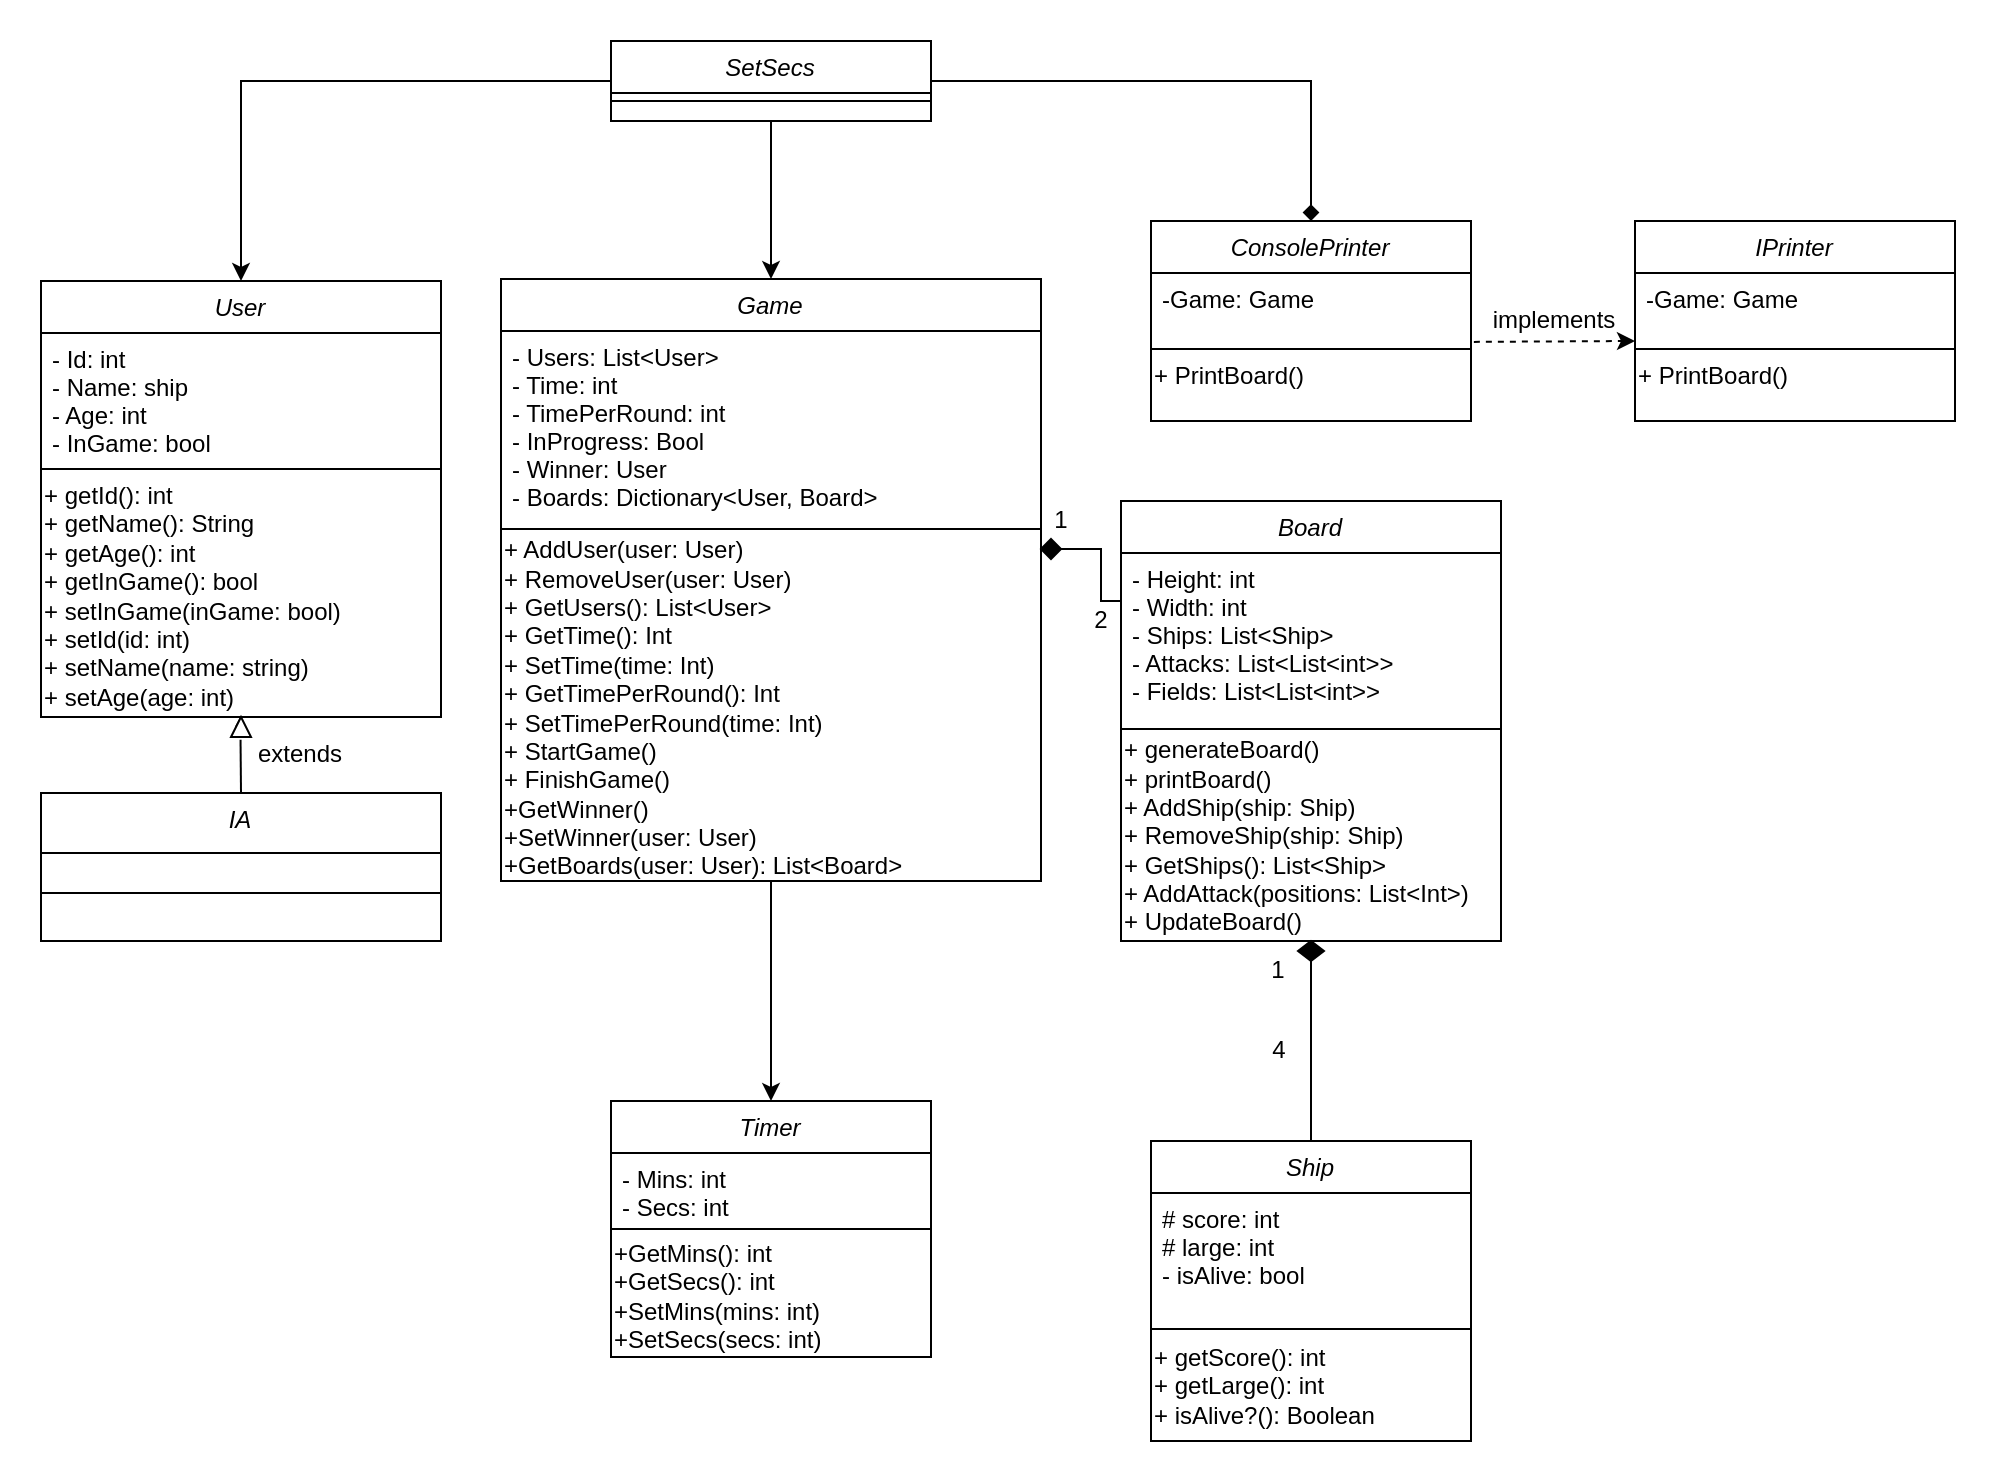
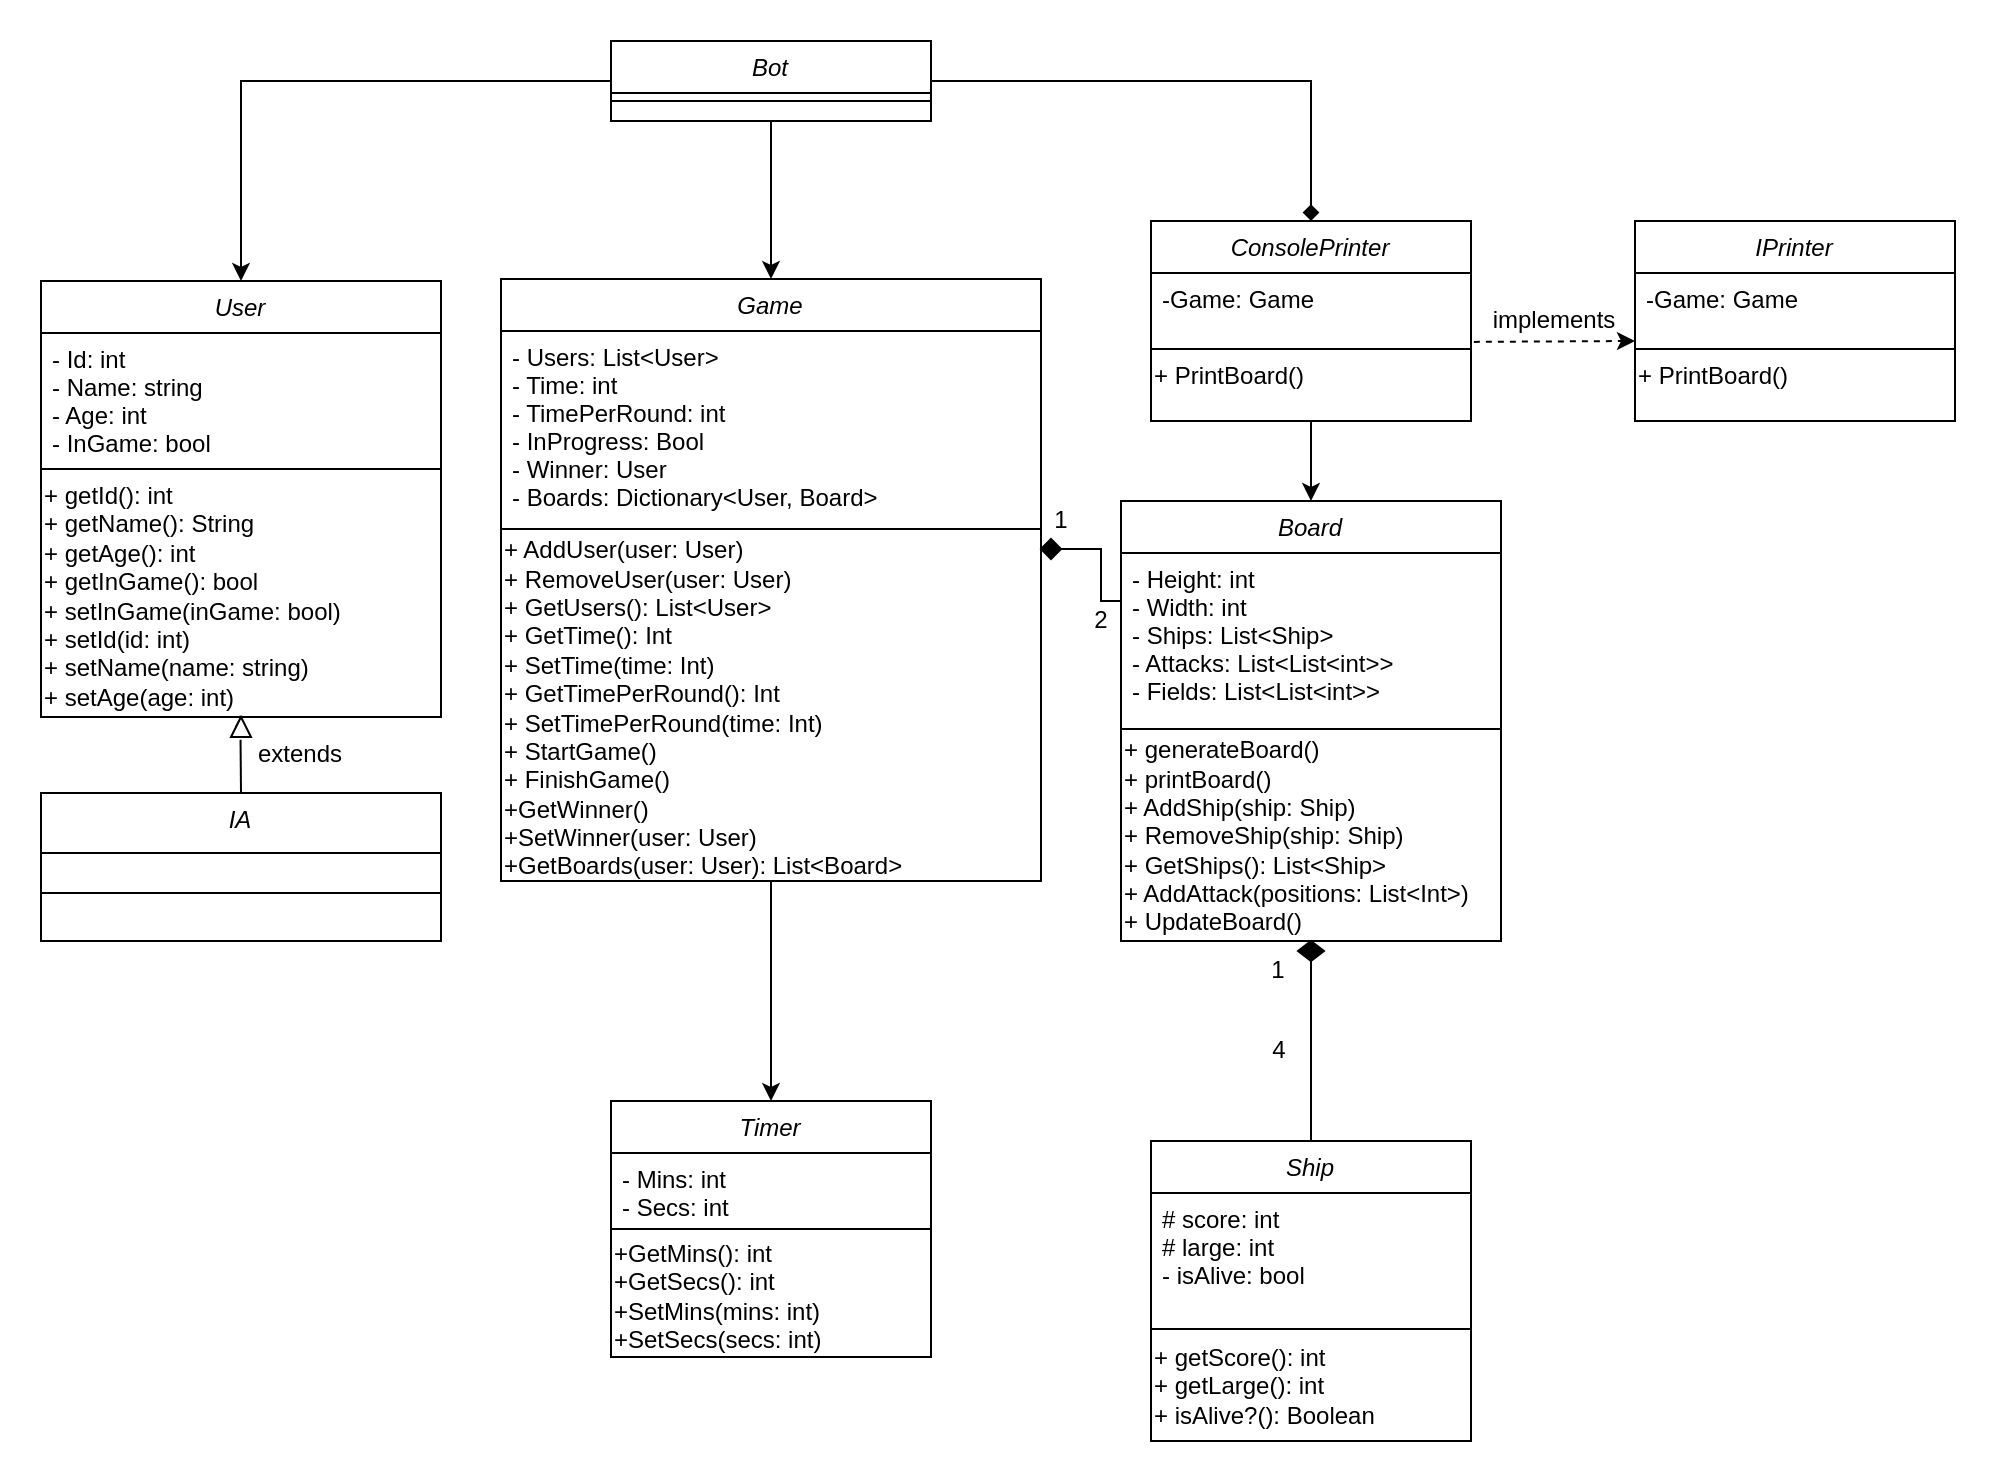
node "SetSecs": label "SetSecs" -> "Bot"
node "- Id: int - Name: ship - Age: int - InGame: bool": label "- Id: int - Name: ship - Age: int - InGame: bool" -> "- Id: int - Name: string - Age: int - InGame: bool"
edge "ConsolePrinter" -> "Board": added
